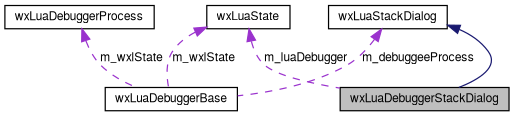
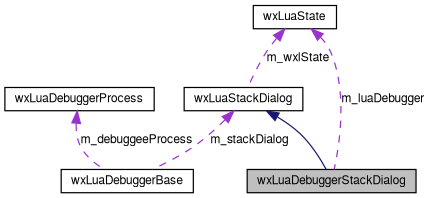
edge "wxLuaDebuggerBase" -> "wxLuaState": now "wxLuaStackDialog" -> "wxLuaState"
edge "wxLuaDebuggerBase" -> "wxLuaDebuggerProcess": label "m_wxlState" -> "m_debuggeeProcess"
edge "wxLuaDebuggerBase" -> "wxLuaStackDialog": label "m_debuggeeProcess" -> "m_stackDialog"
